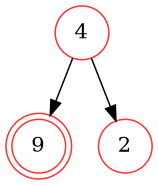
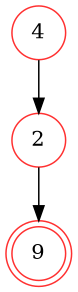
edge "4" -> "9": now "2" -> "9"
